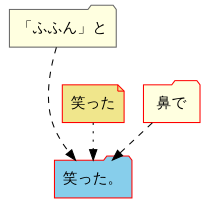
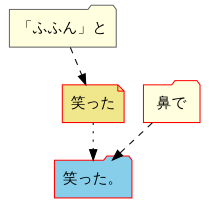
edge "「ふふん」と" -> "笑った。": now "「ふふん」と" -> "笑った"
